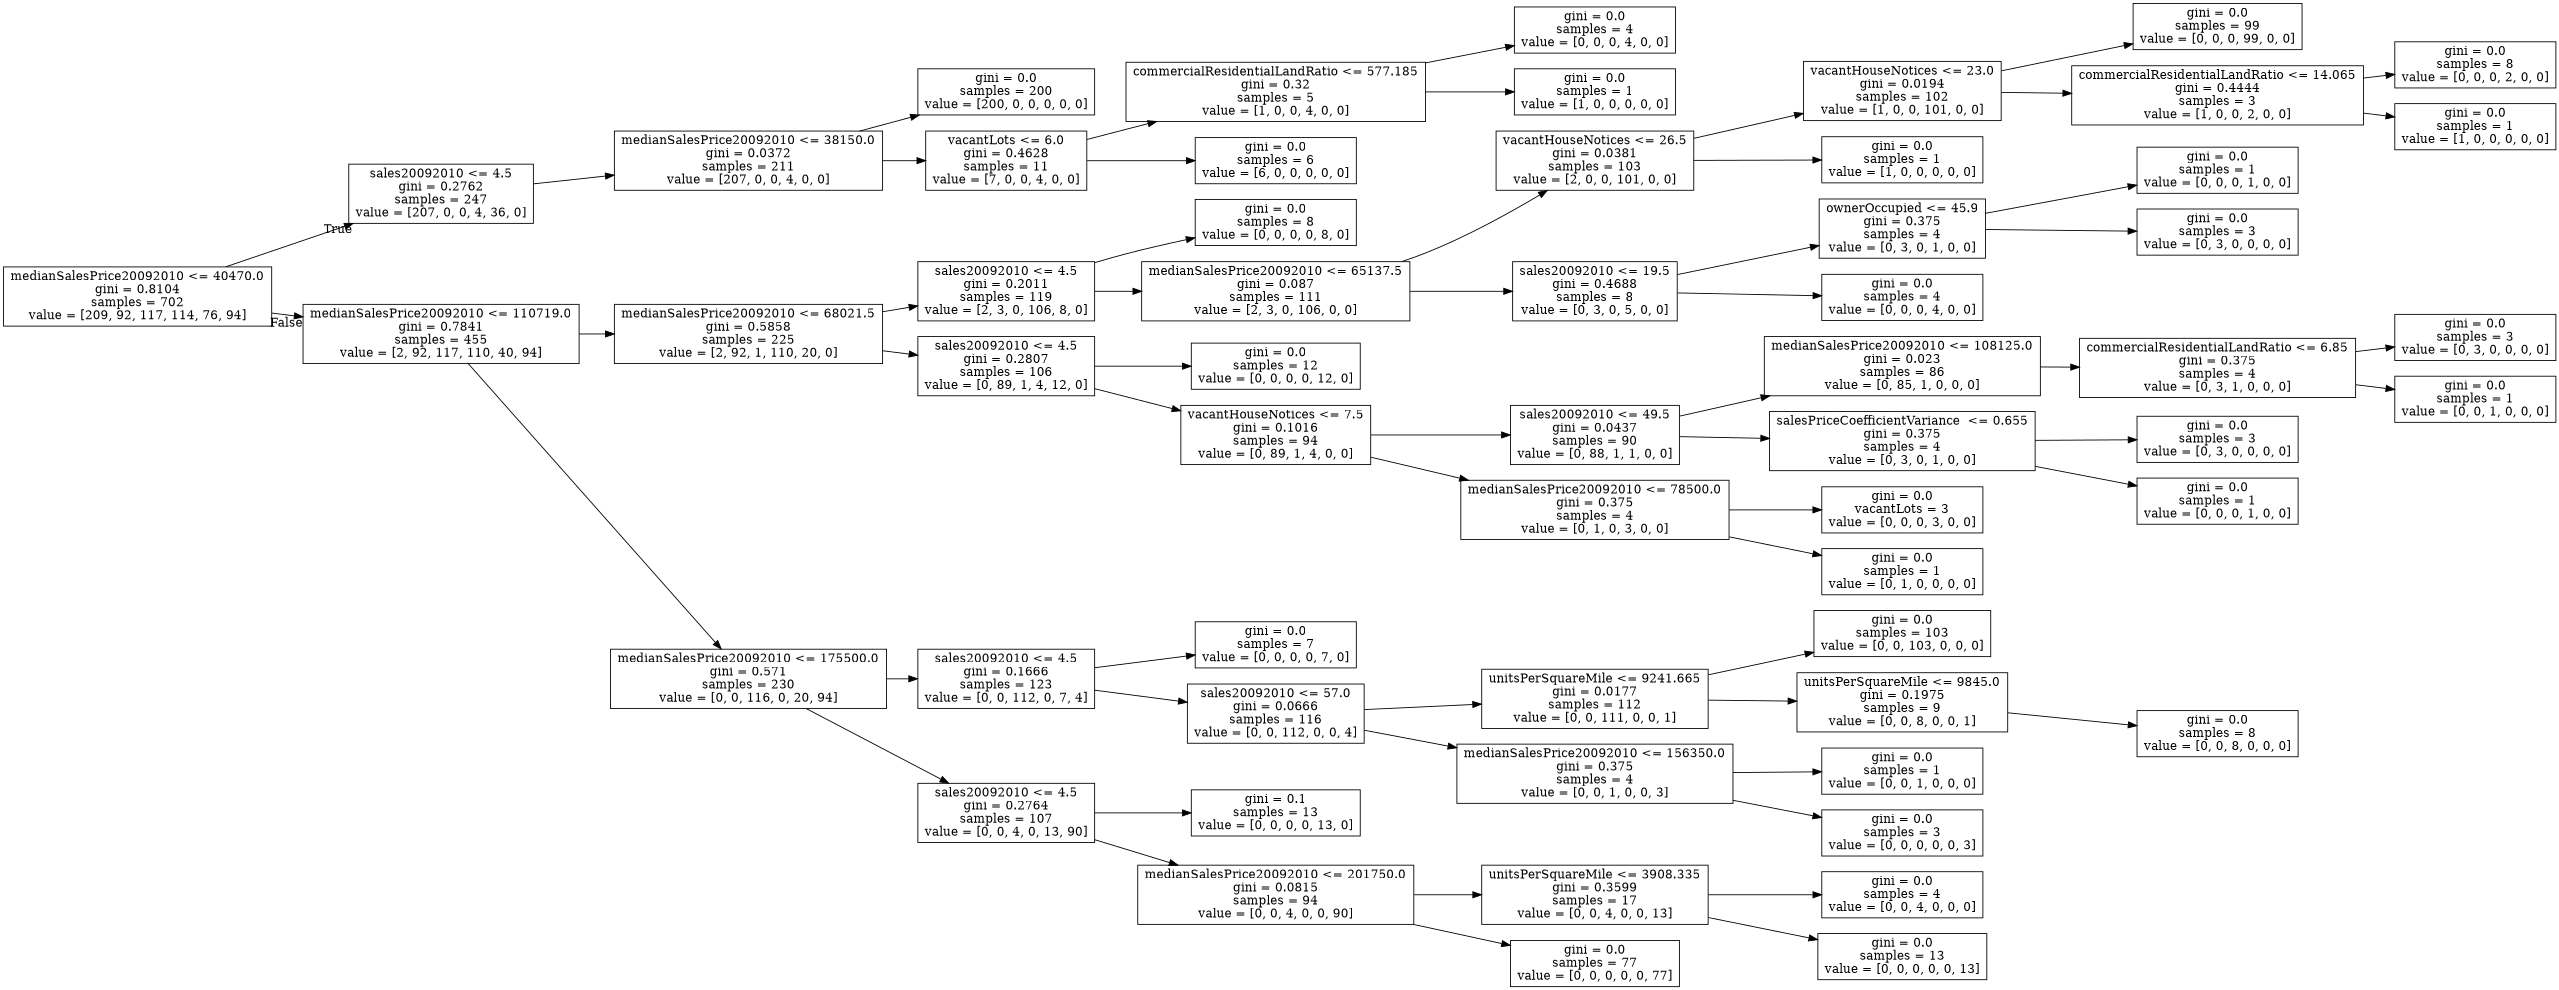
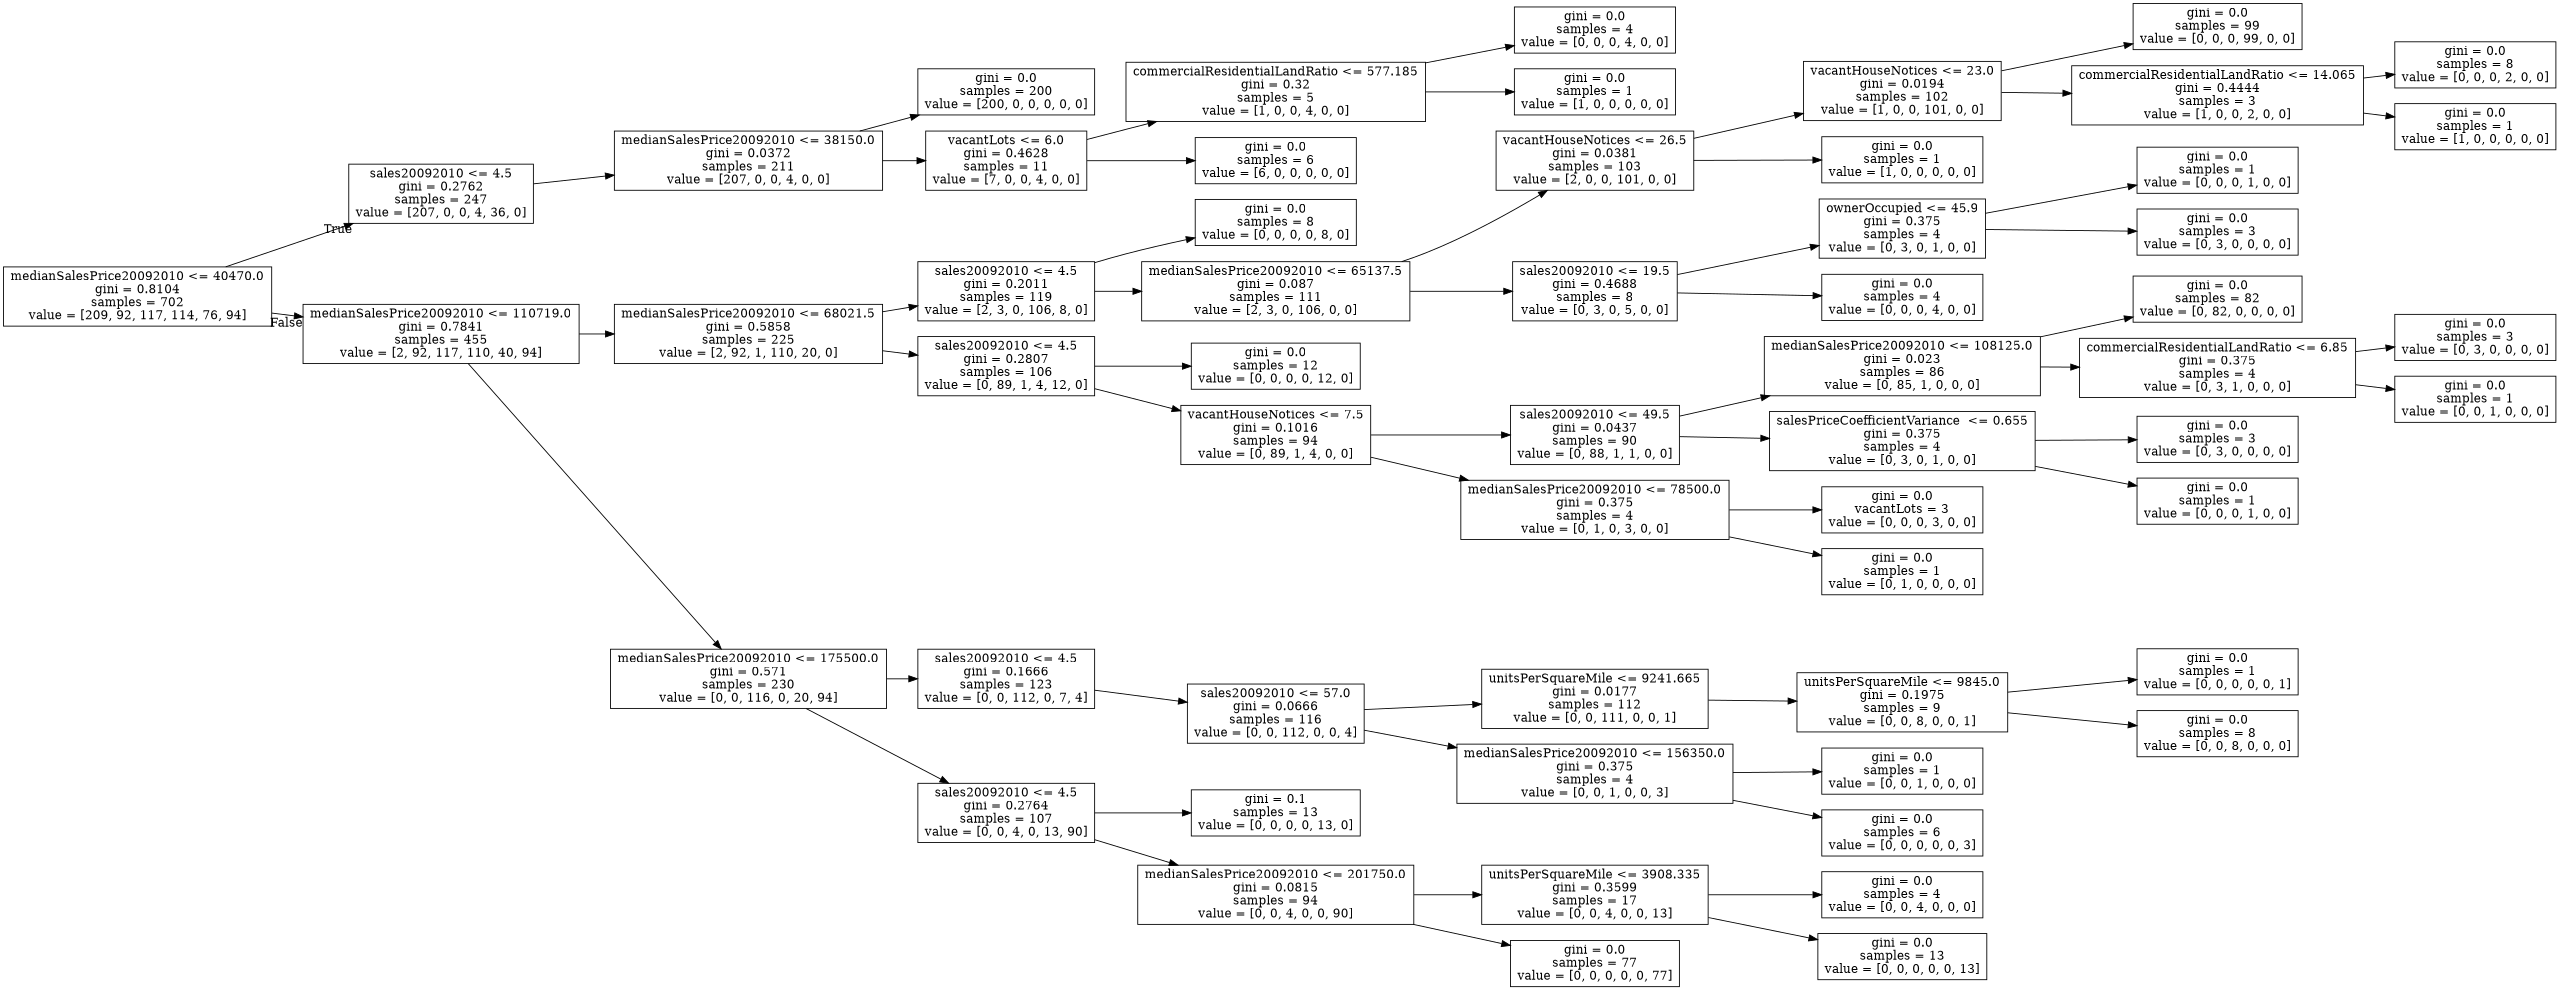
node "gini = 0.0 samples = 82 value = [0, 82, 0, 0, 0, 0]": added
node "gini = 0.0 samples = 103 value = [0, 0, 103, 0, 0, 0]": removed
node "gini = 0.0 samples = 7 value = [0, 0, 0, 0, 7, 0]": removed
node "gini = 0.0 samples = 1 value = [0, 0, 0, 0, 0, 1]": added
node "gini = 0.0 samples = 3 value = [0, 0, 0, 0, 0, 3]": label "gini = 0.0 samples = 3 value = [0, 0, 0, 0, 0, 3]" -> "gini = 0.0 samples = 6 value = [0, 0, 0, 0, 0, 3]"
